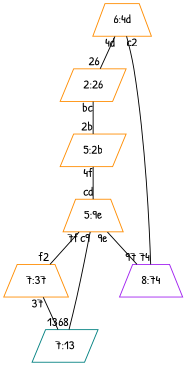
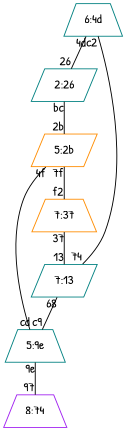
node "6:4d": color darkorange -> teal
node "2:26": color darkorange -> teal
edge "6:4d" -- "8:74": now "6:4d" -- "7:13"
node "5:9e": color darkorange -> teal
edge "5:9e" -- "7:37": now "5:2b" -- "7:37"
